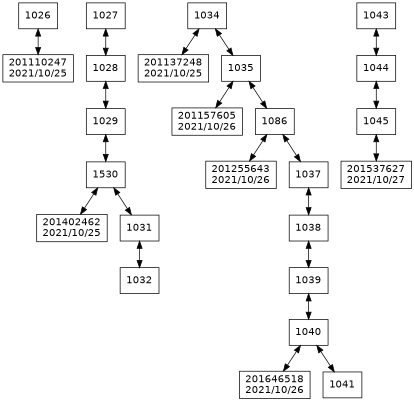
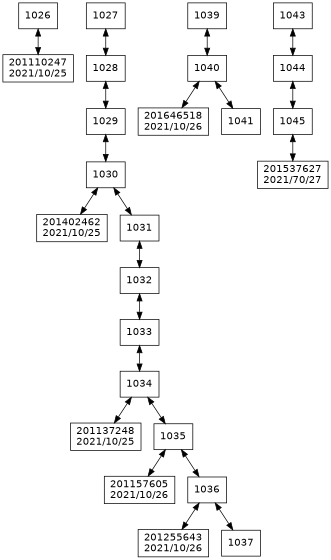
node "1086": label "1086" -> "1036"
node "1530": label "1530" -> "1030"
node "201537627 2021/10/27": label "201537627 2021/10/27" -> "201537627 2021/70/27"
node "1038": removed
node "1033": added
